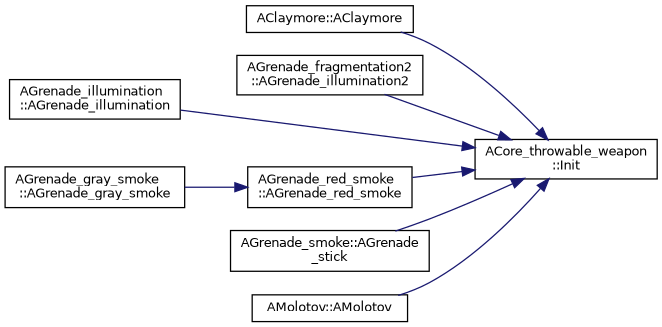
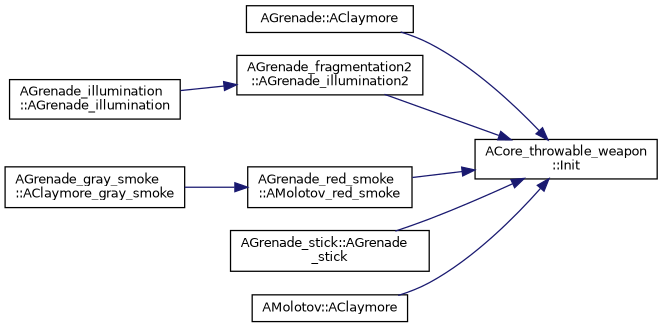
node "AClaymore::AClaymore": label "AClaymore::AClaymore" -> "AGrenade::AClaymore"
edge "AGrenade_illumination ::AGrenade_illumination" -> "ACore_throwable_weapon ::Init": now "AGrenade_illumination ::AGrenade_illumination" -> "AGrenade_fragmentation2 ::AGrenade_illumination2"
node "AGrenade_gray_smoke ::AGrenade_gray_smoke": label "AGrenade_gray_smoke ::AGrenade_gray_smoke" -> "AGrenade_gray_smoke ::AClaymore_gray_smoke"
node "AGrenade_red_smoke ::AGrenade_red_smoke": label "AGrenade_red_smoke ::AGrenade_red_smoke" -> "AGrenade_red_smoke ::AMolotov_red_smoke"
node "AGrenade_smoke::AGrenade _stick": label "AGrenade_smoke::AGrenade _stick" -> "AGrenade_stick::AGrenade _stick"
node "AMolotov::AMolotov": label "AMolotov::AMolotov" -> "AMolotov::AClaymore"
